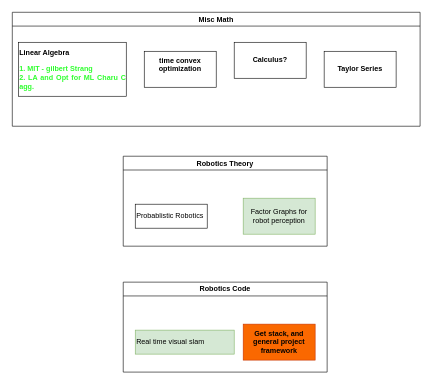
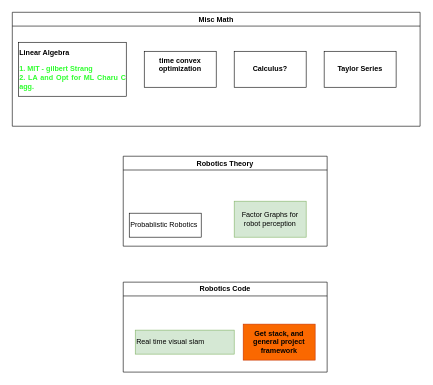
node "Calculus?": moved (270, 60) -> (270, 69)
node "Probablistic Robotics": moved (171, 216) -> (165, 225)
node "Factor Graphs for robot perception": moved (279, 216) -> (270, 219)
